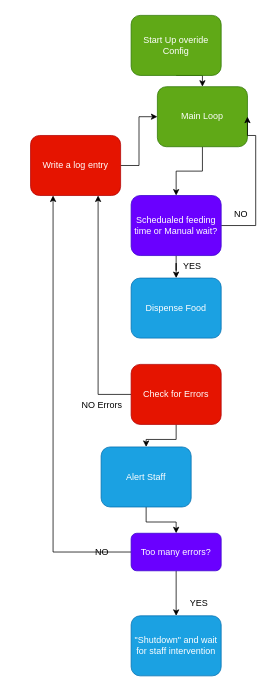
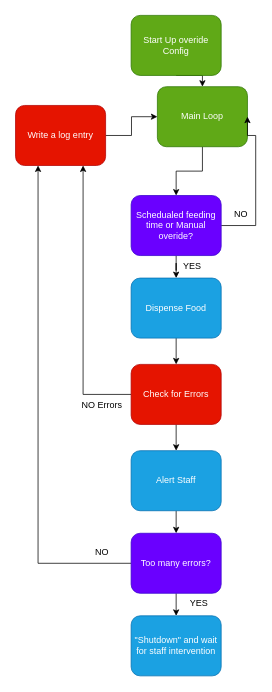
node "Write a log entry": moved (75, 165) -> (60, 135)
node "Schedualed feeding time or Manual wait?": label "Schedualed feeding time or Manual wait?" -> "Schedualed feeding time or Manual overide?"
edge "Dispense Food" -> "Check for Errors": added
node "Alert Staff": moved (146, 477) -> (176, 480)
node "Too many errors?": size 90x38 -> 90x60
